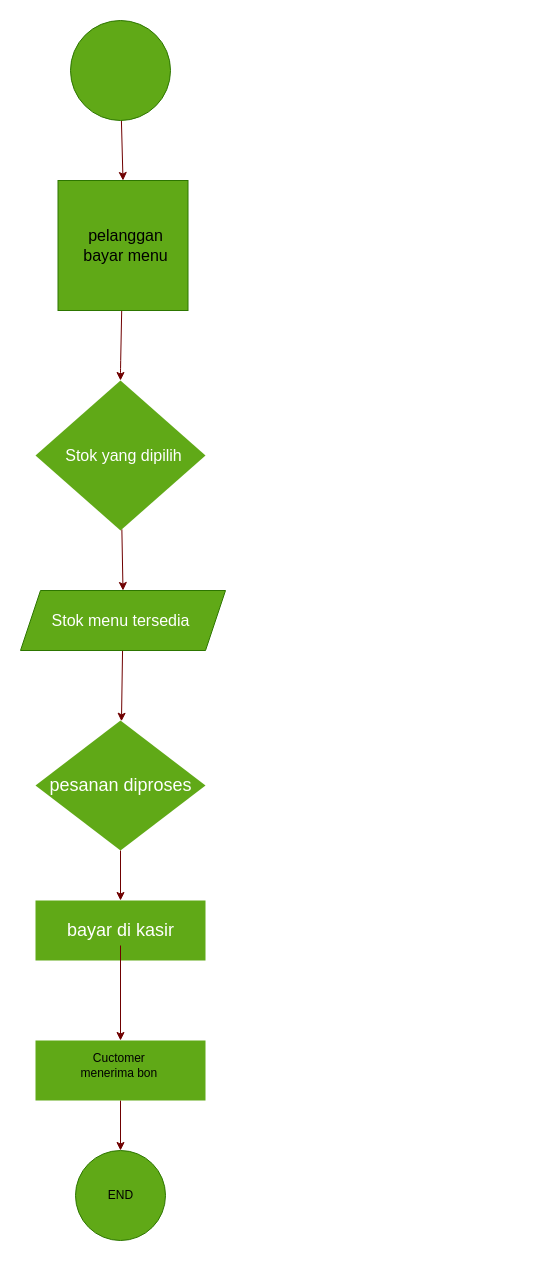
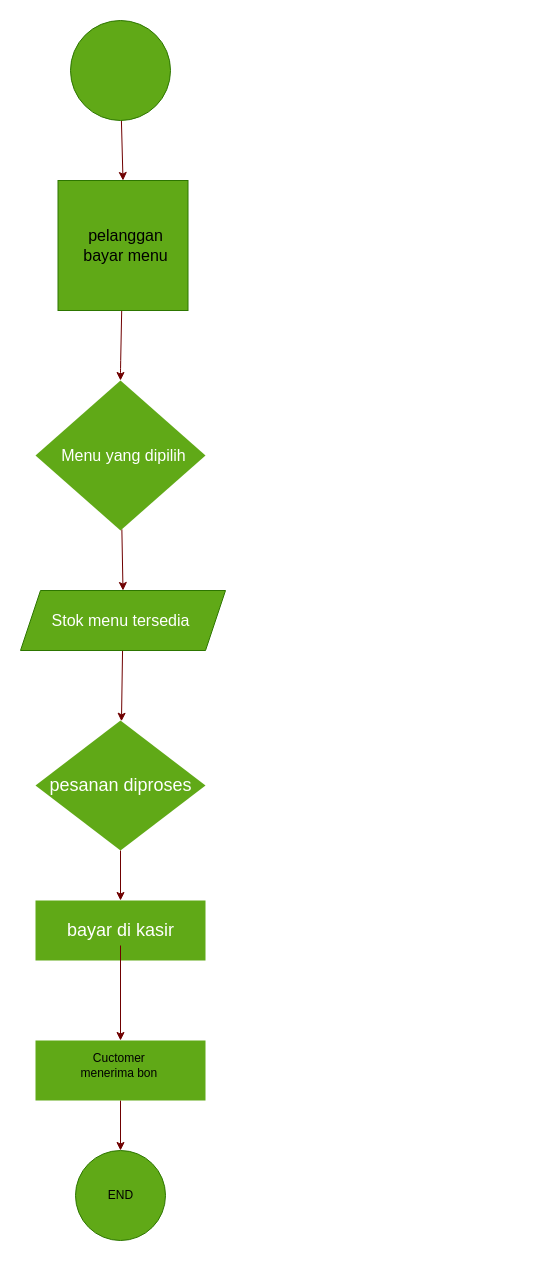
node "Stok yang dipilih": label "Stok yang dipilih" -> "Menu yang dipilih"
